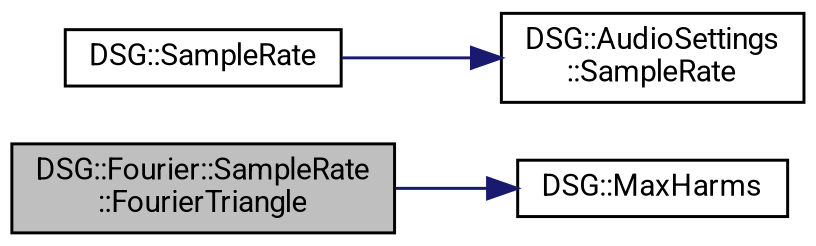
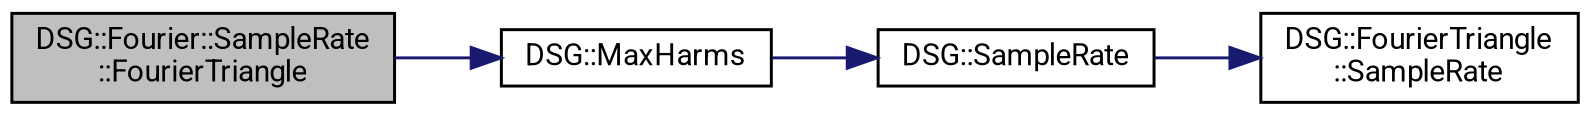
node "DSG::AudioSettings ::SampleRate": label "DSG::AudioSettings ::SampleRate" -> "DSG::FourierTriangle ::SampleRate"
edge "DSG::MaxHarms" -> "DSG::SampleRate": added
